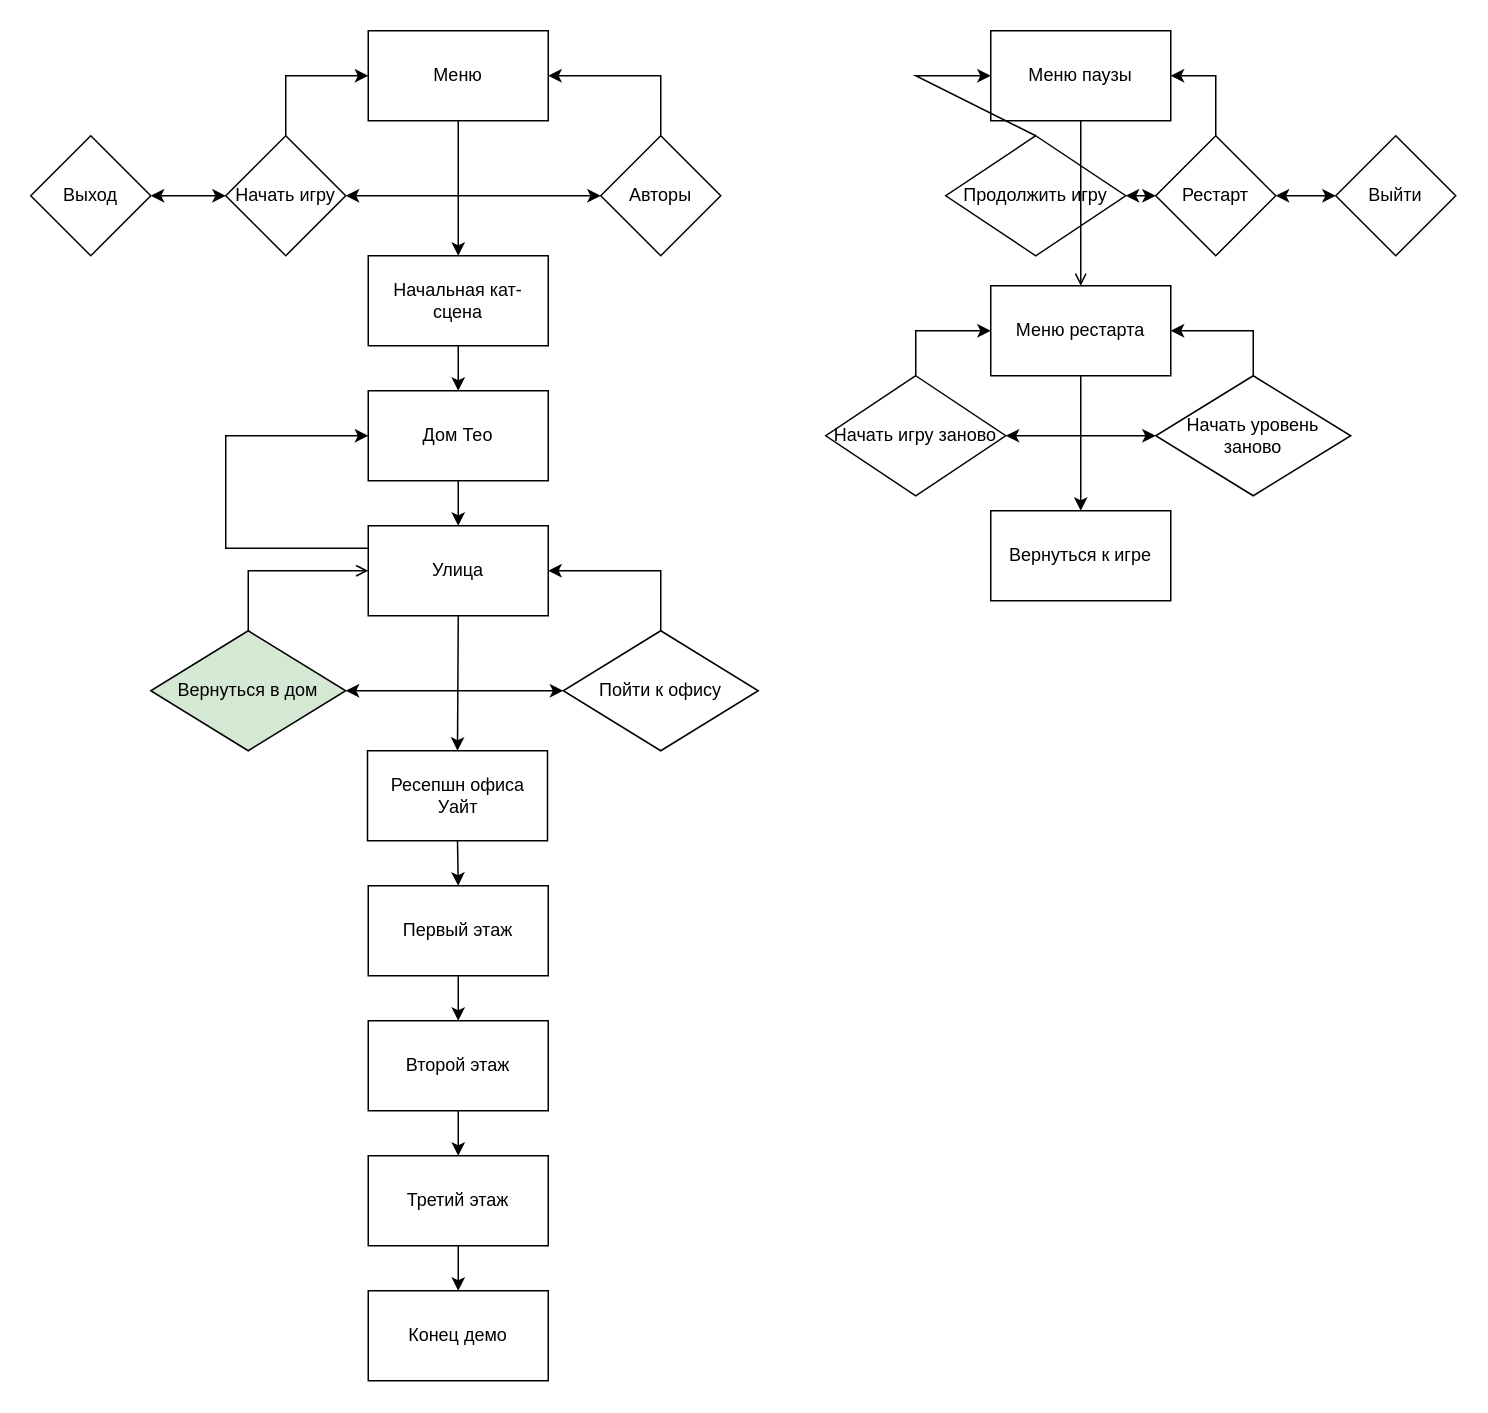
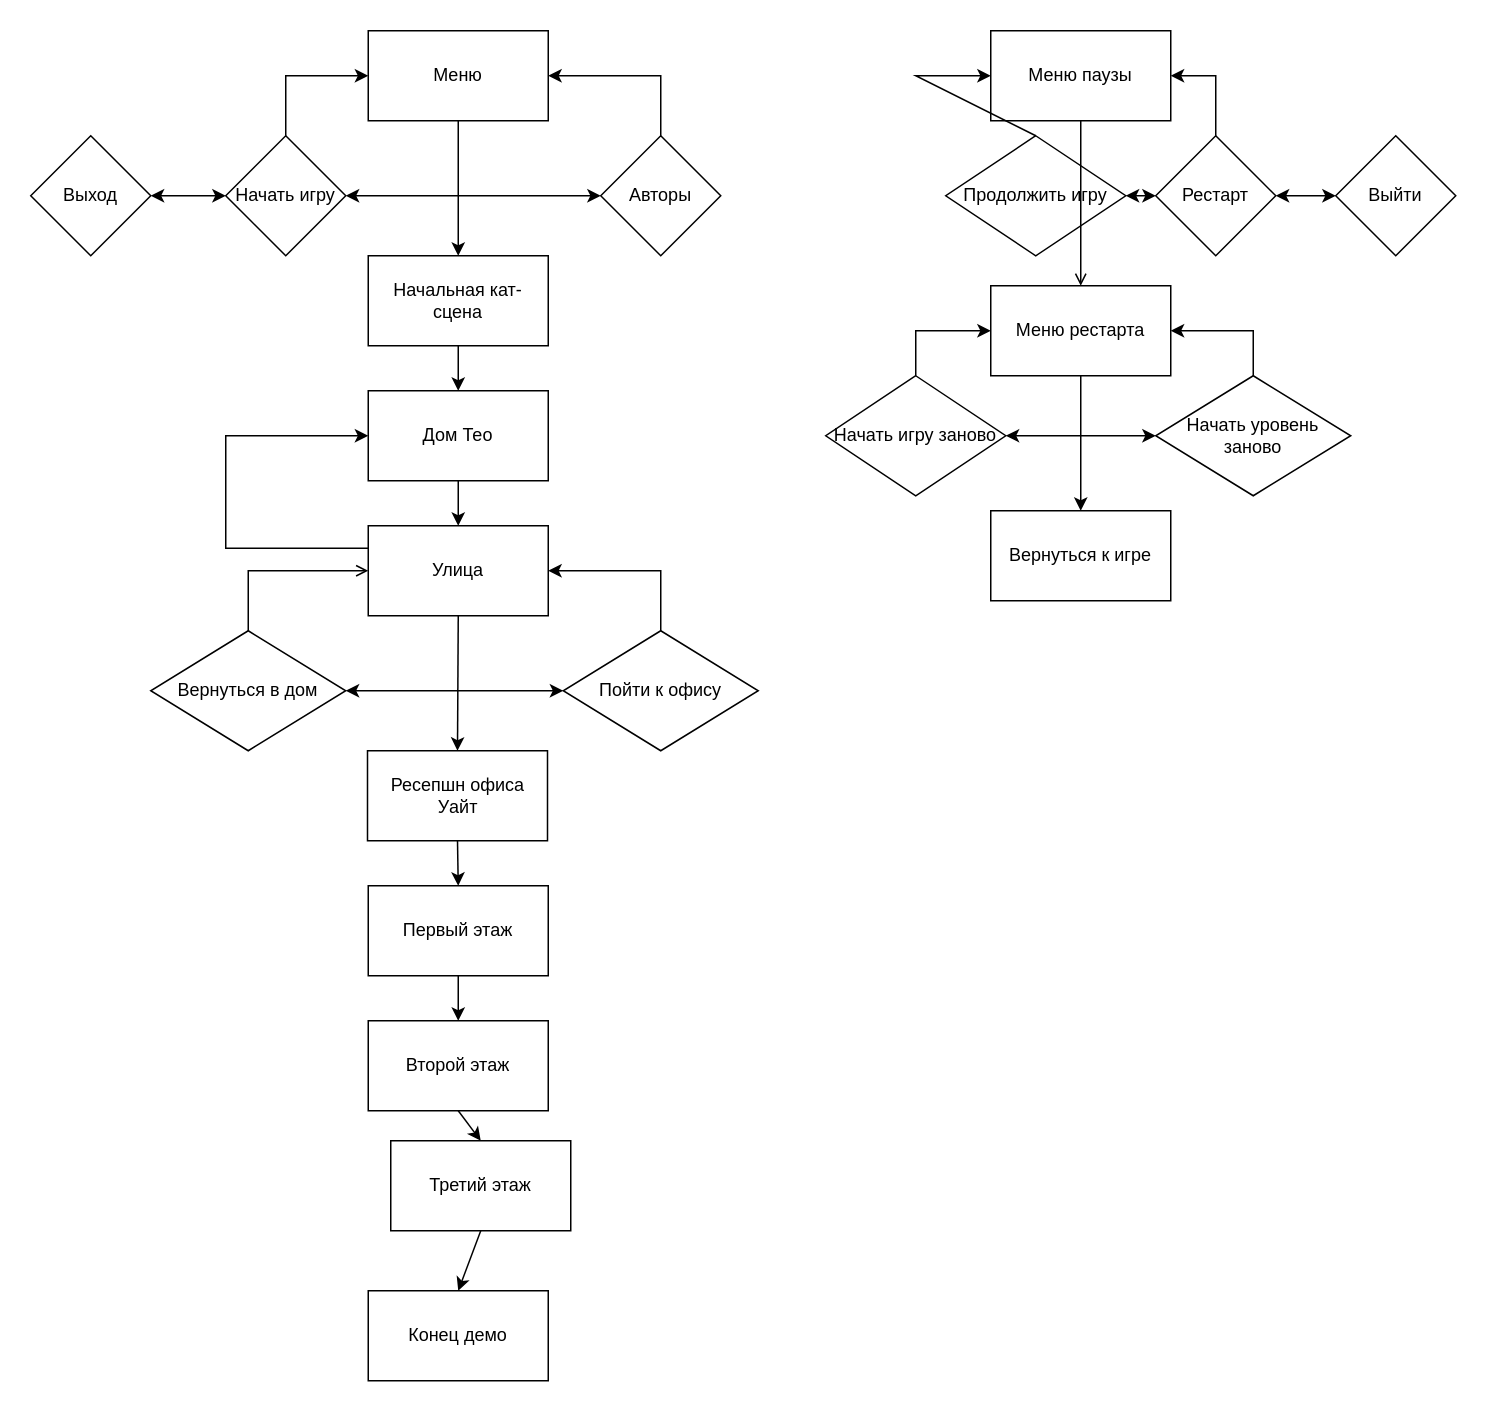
node "Вернуться в дом": fillcolor #d5e8d4 -> #ffffff
node "Третий этаж": moved (458, 1201) -> (481, 1186)
